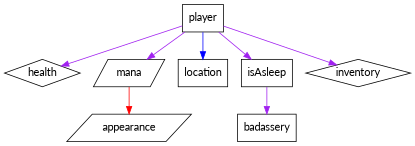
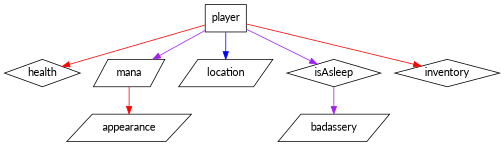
edge "player" -> "inventory": color purple -> red
edge "player" -> "health": color purple -> red
node "location": shape box -> parallelogram
node "isAsleep": shape box -> diamond
node "badassery": shape box -> parallelogram
